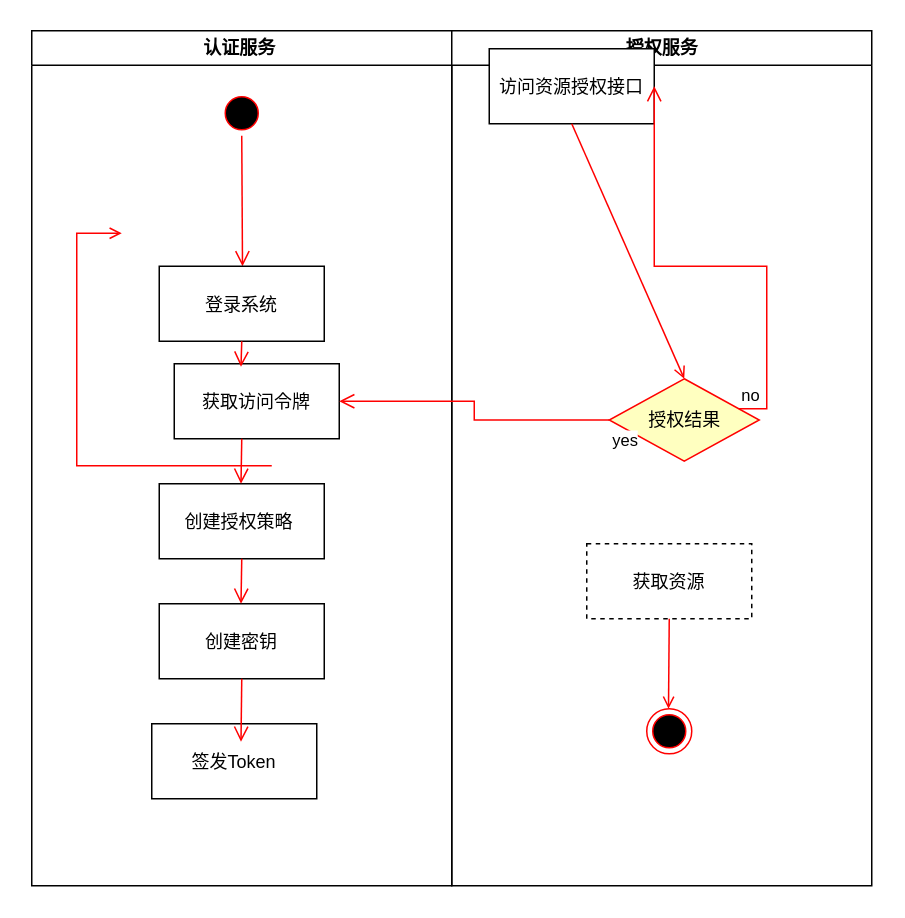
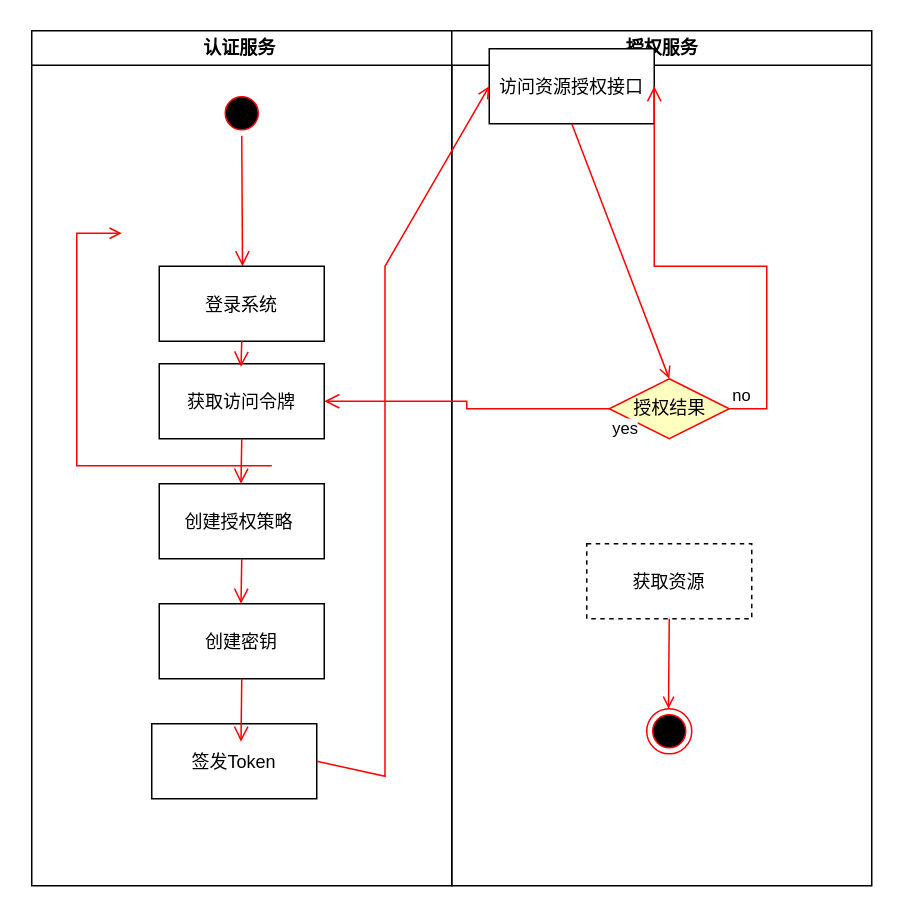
node "获取访问令牌": moved (257, 401) -> (242, 401)
node "授权结果": size 150x83 -> 120x60
edge "签发Token" -> "访问资源授权接口": added
